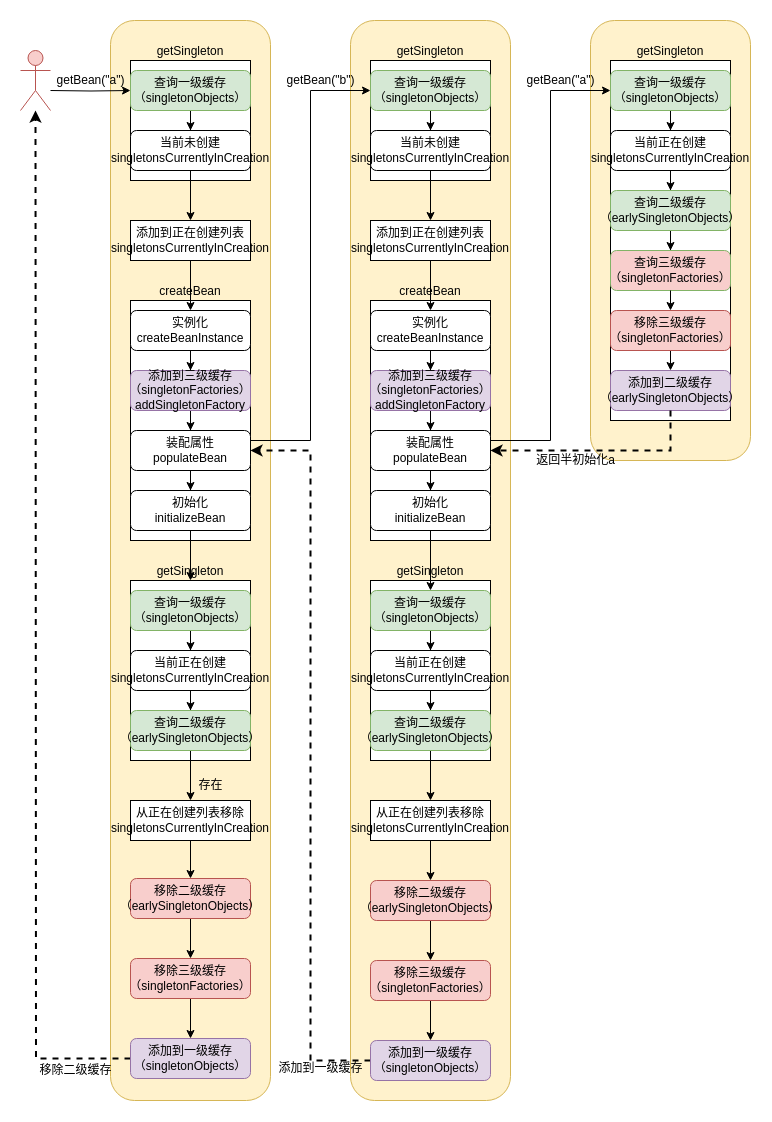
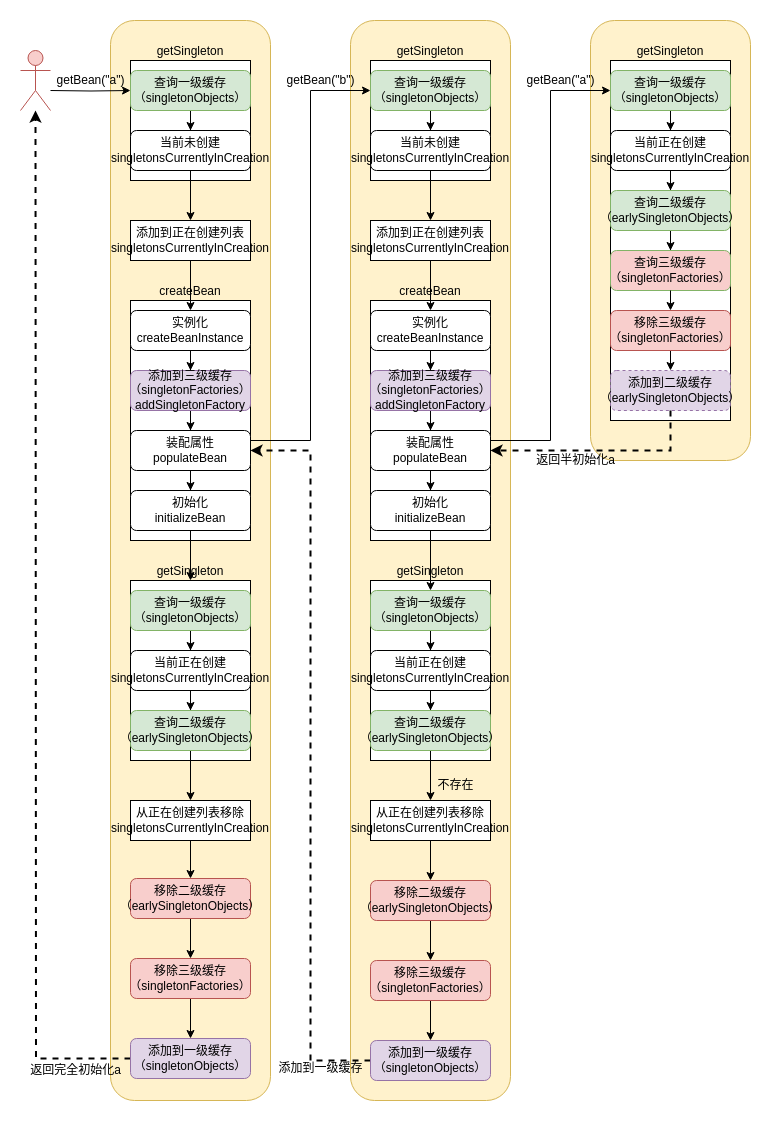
node "添加到二级缓存（earlySingletonObjects）": style solid -> dashed
node "存在": removed
node "不存在": added
node "移除二级缓存": label "移除二级缓存" -> "返回完全初始化a"
